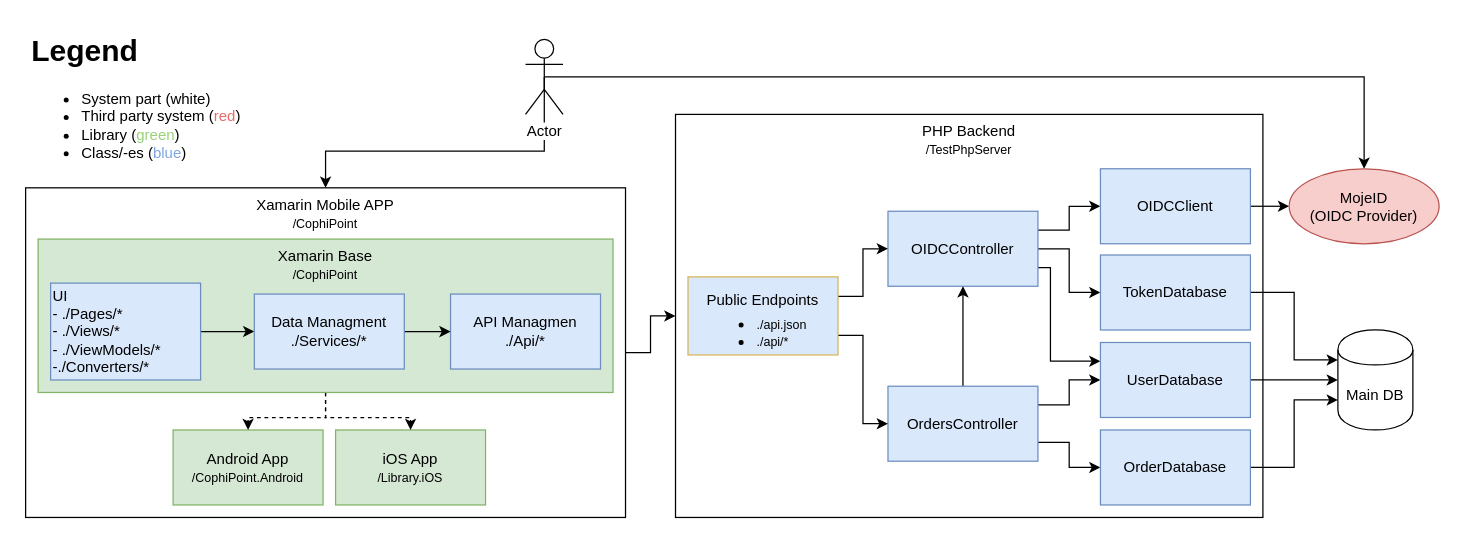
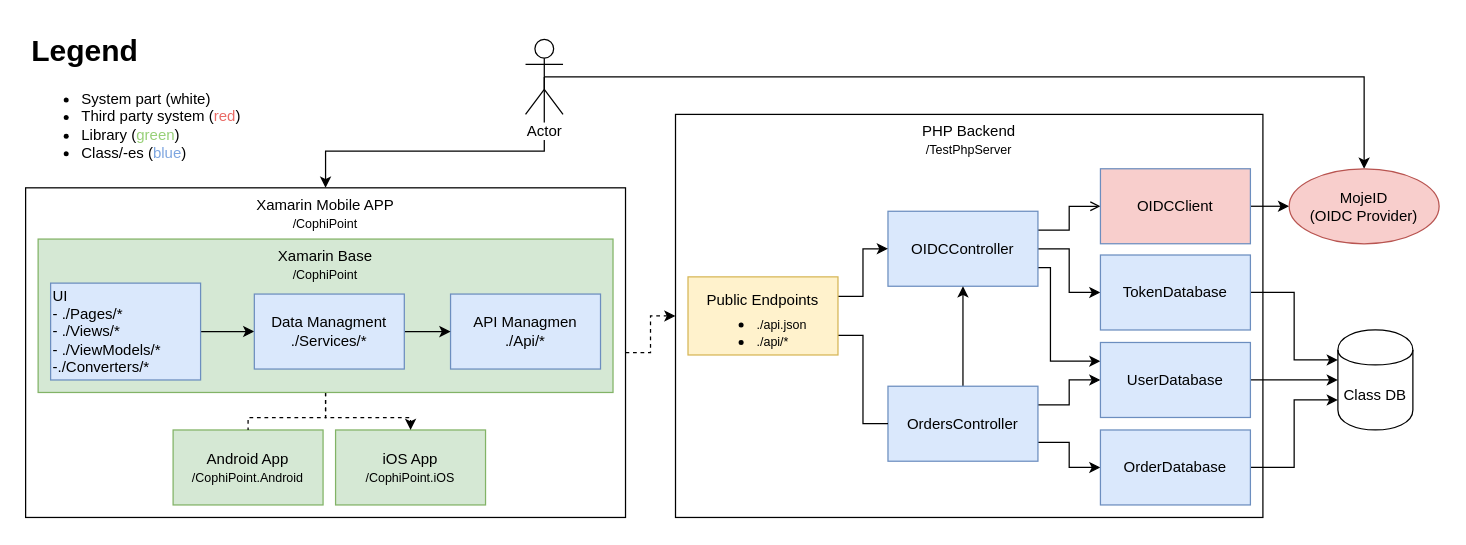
edge "OIDCController" -> "OIDCClient": arrowhead classic -> open
node "OIDCClient": fillcolor #dae8fc -> #f8cecc
node "Public Endpoints ./api.json ./api/*": fillcolor #dae8fc -> #fff2cc
edge "Xamarin Mobile APP /CophiPoint" -> "PHP Backend /TestPhpServer": style solid -> dashed
node "Main DB": label "Main DB" -> "Class DB"
edge "Xamarin Base /CophiPoint" -> "Android App /CophiPoint.Android": arrowhead classic -> none
edge "Public Endpoints ./api.json ./api/*" -> "OrdersController": arrowhead classic -> none
node "iOS App /Library.iOS": label "iOS App /Library.iOS" -> "iOS App /CophiPoint.iOS"
